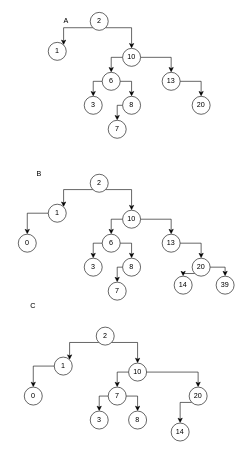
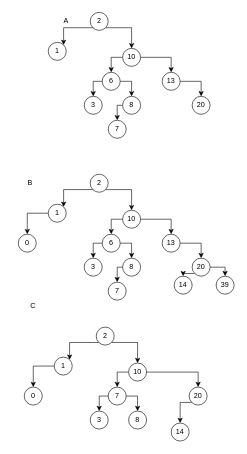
node "B": moved (39, 174) -> (30, 183)
